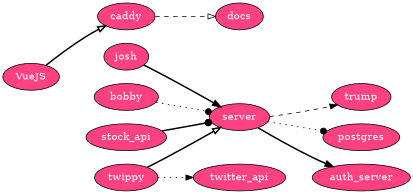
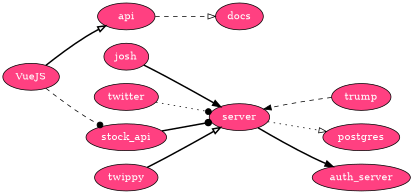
node "caddy": label "caddy" -> "api"
node "bobby": label "bobby" -> "twitter"
edge "VueJS" -> "stock_api": added
edge "server" -> "trump": reversed
edge "server" -> "postgres": arrowhead dot -> onormal
node "twitter_api": removed
